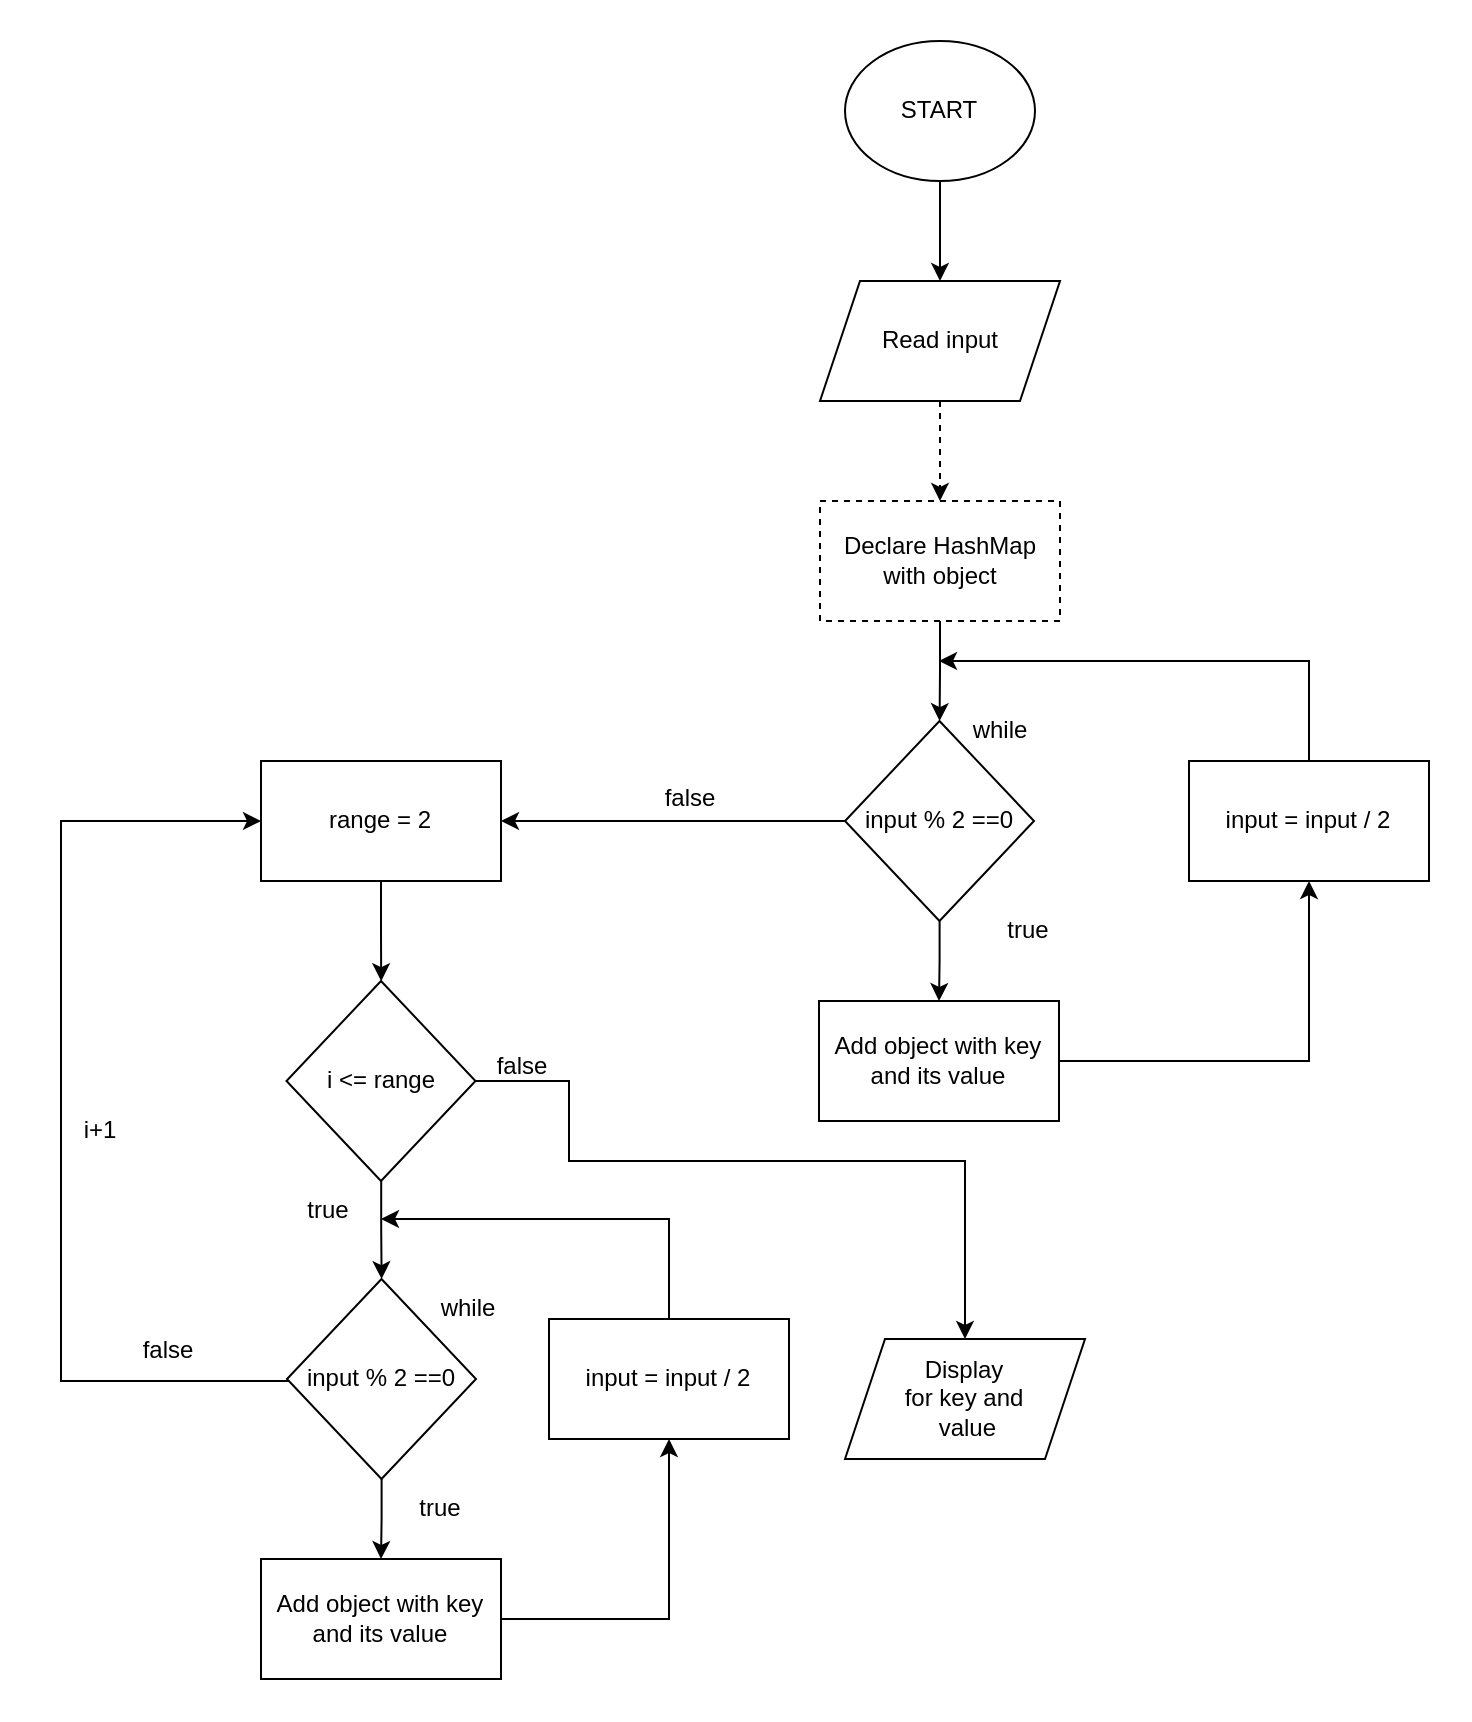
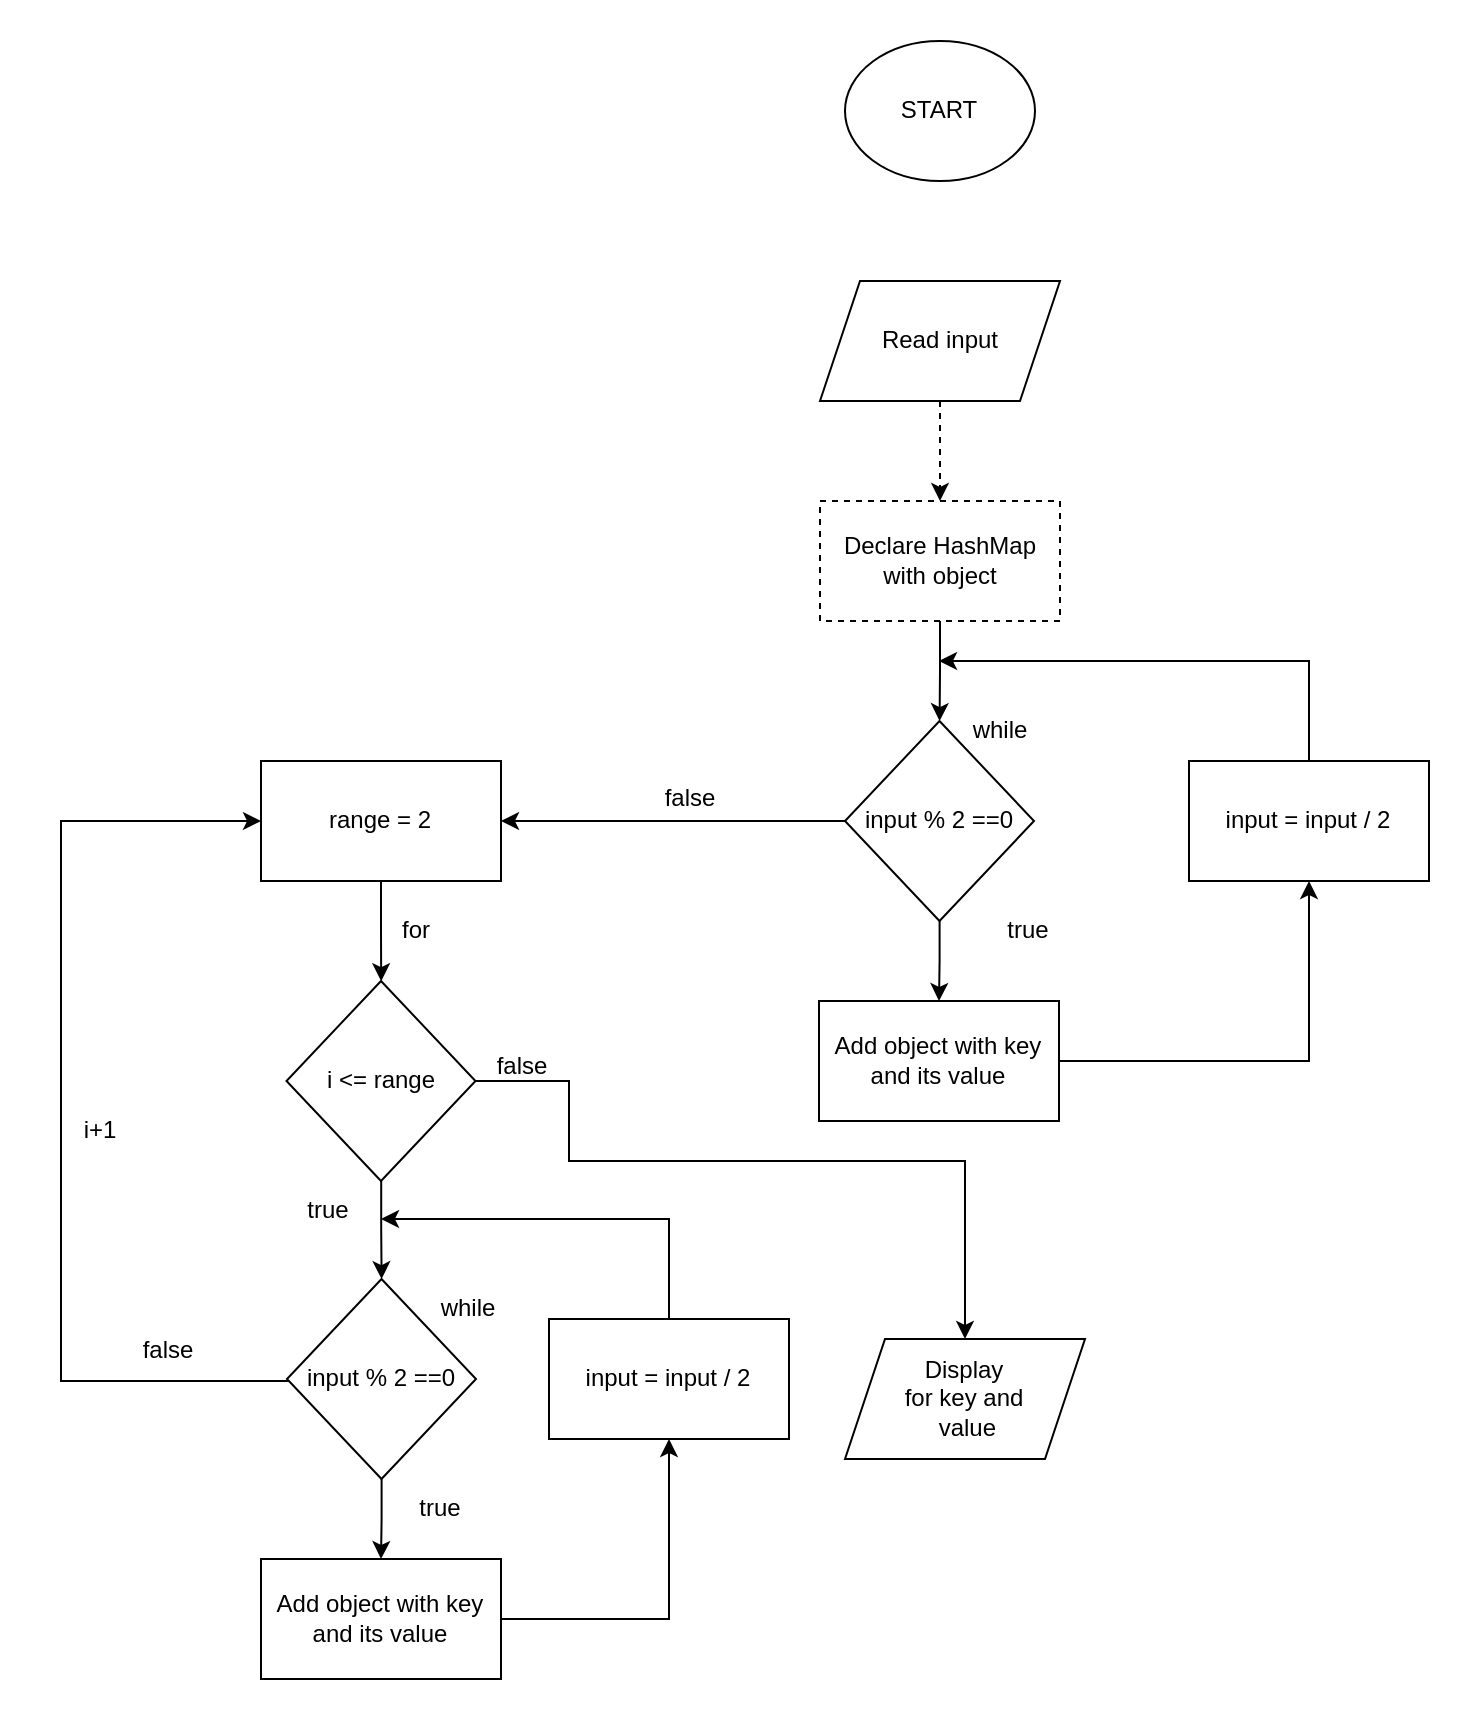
edge "START" -> "Read input": removed
node "for": added
